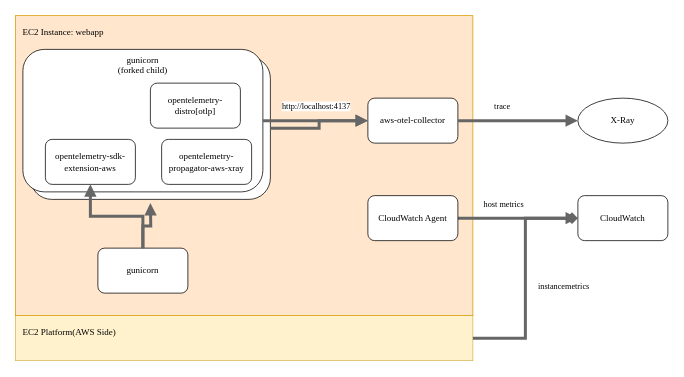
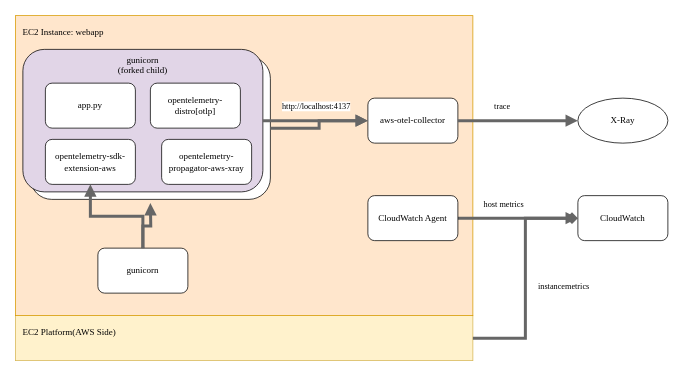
node "app.py": added
node "gunicorn (forked child)": fillcolor #ffffff -> #e1d5e7
